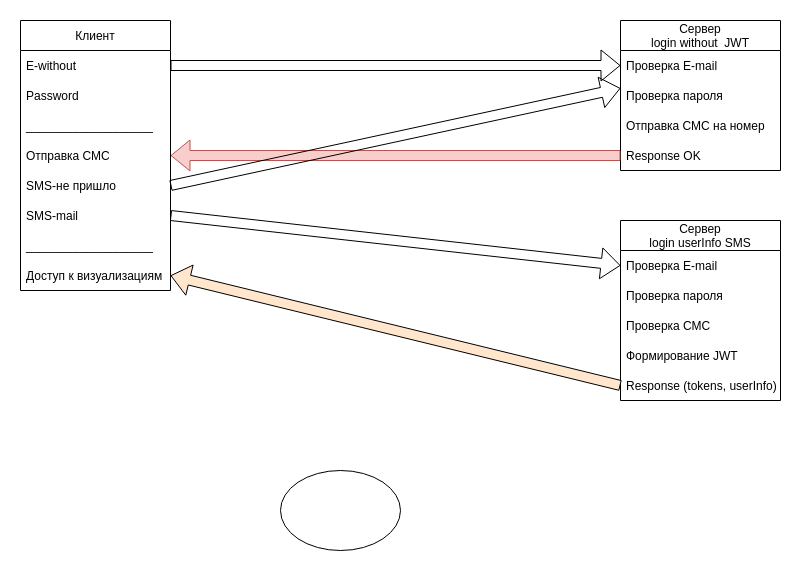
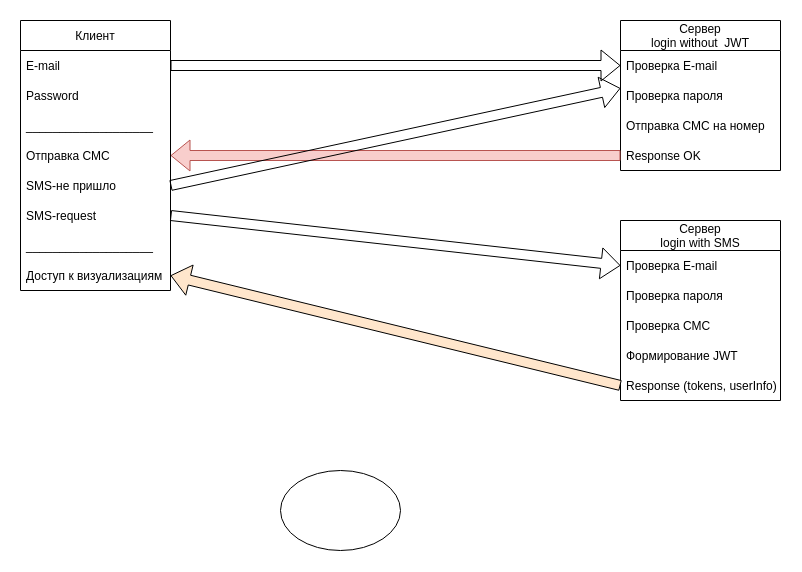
node "E-without": label "E-without" -> "E-mail"
node "SMS-mail": label "SMS-mail" -> "SMS-request"
node "Сервер login userInfo SMS": label "Сервер login userInfo SMS" -> "Сервер login with SMS"
